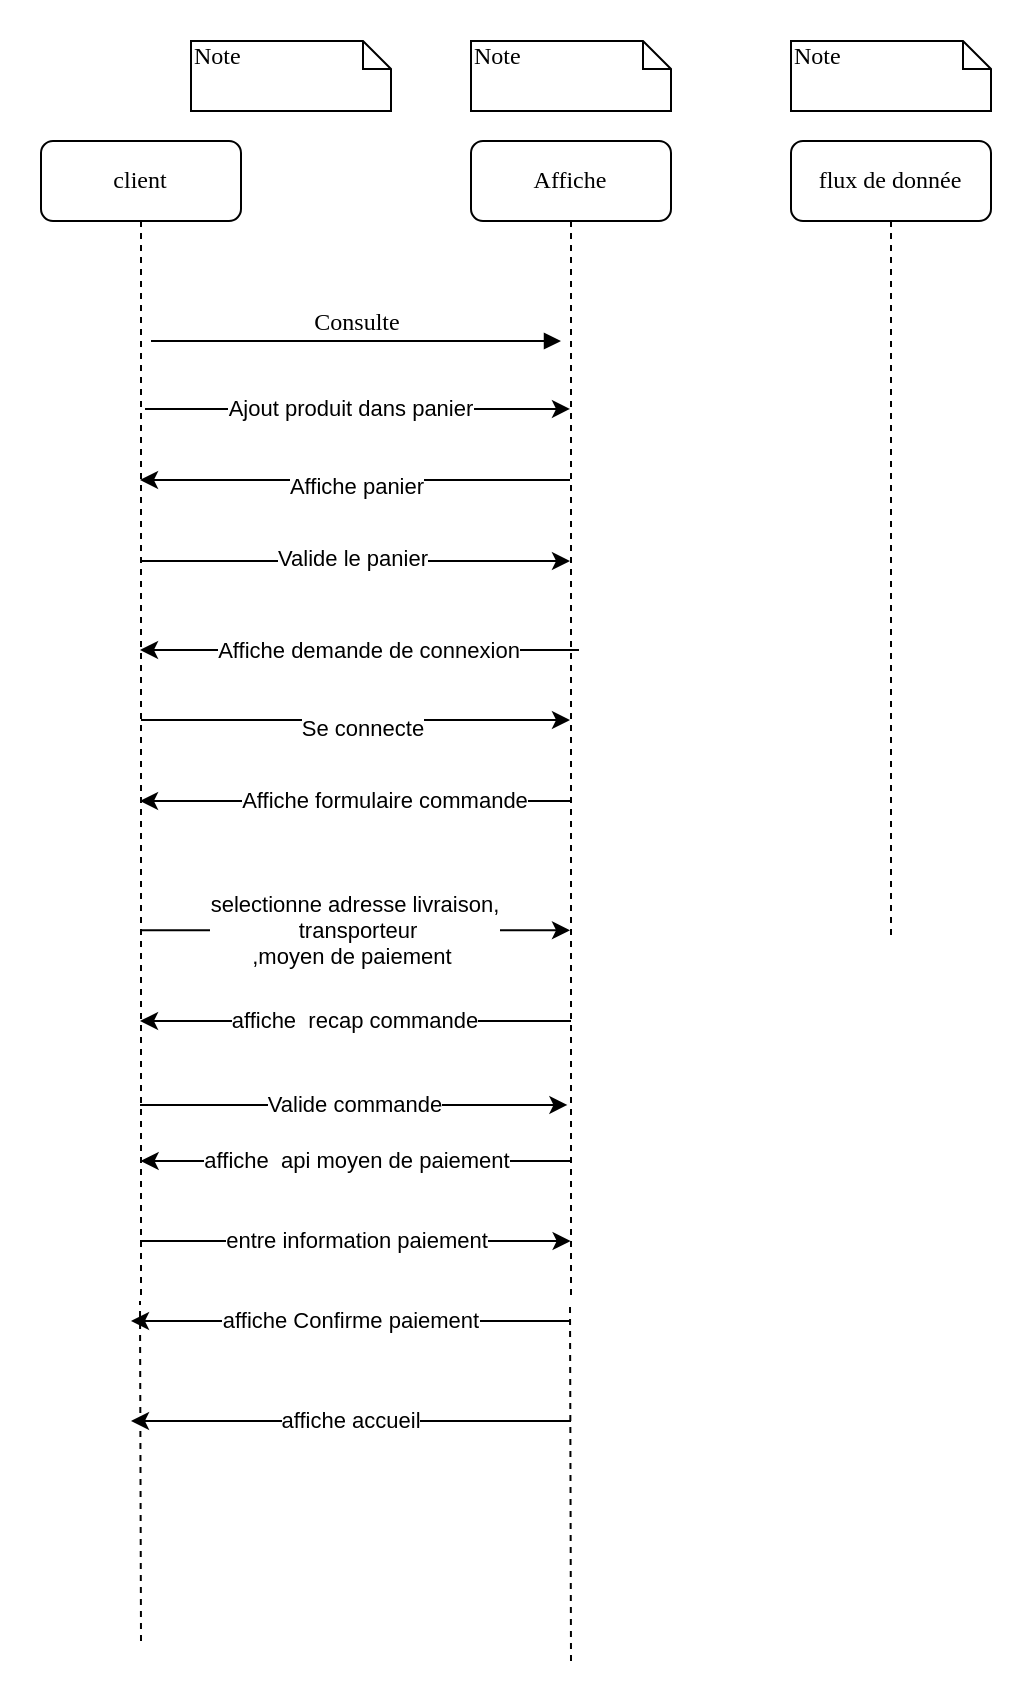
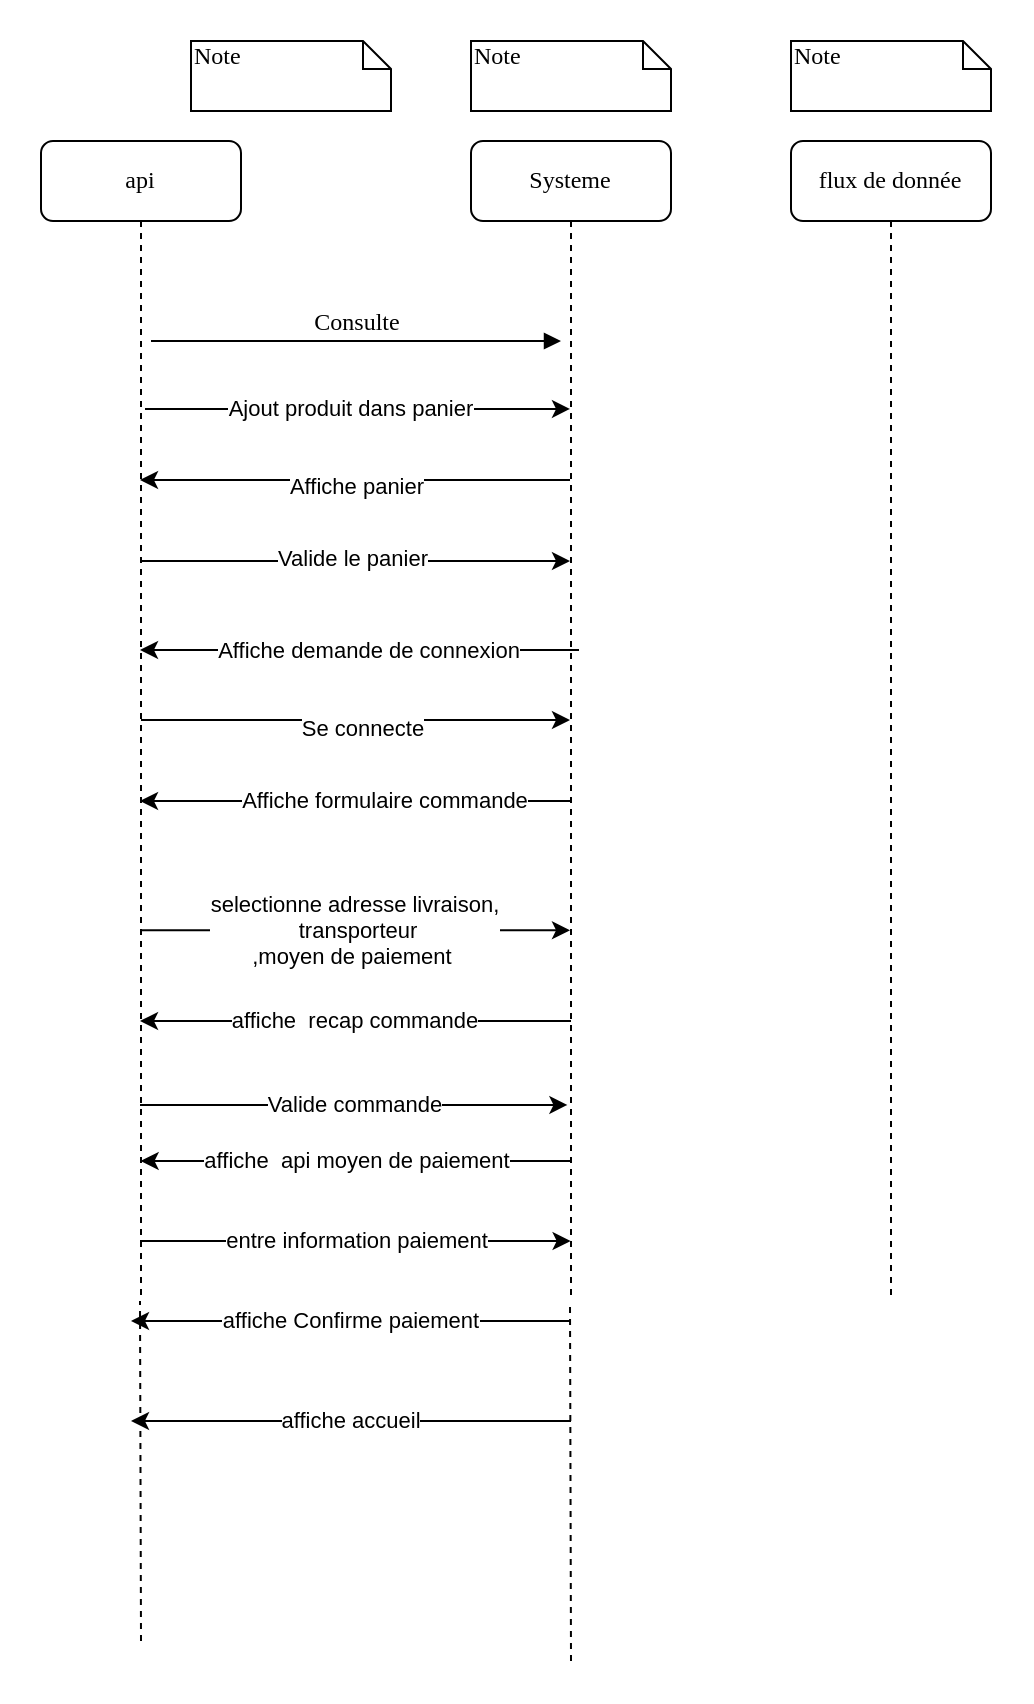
node "client": label "client" -> "api"
node "Affiche": label "Affiche" -> "Systeme"
node "flux de donnée": size 200x800 -> 200x1160
